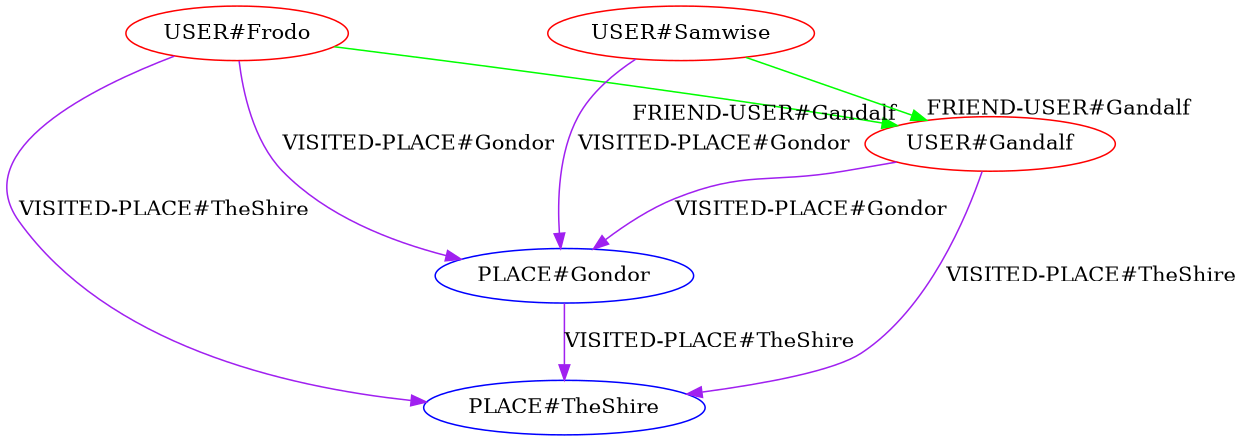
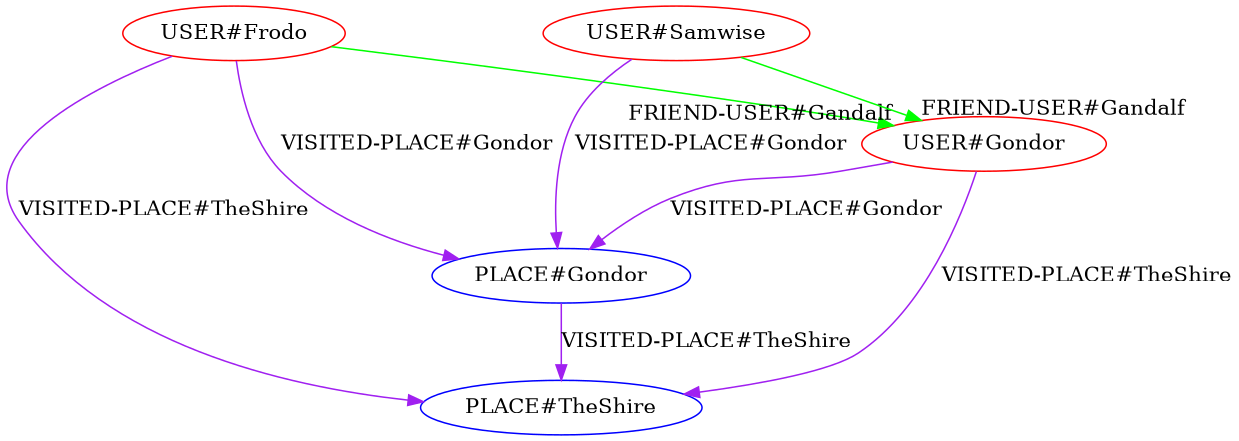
node "USER#Gandalf": label "USER#Gandalf" -> "USER#Gondor"
